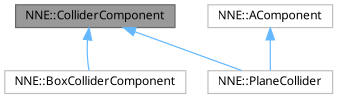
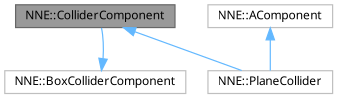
edge "NNE::BoxColliderComponent" -> "NNE::ColliderComponent": reversed
